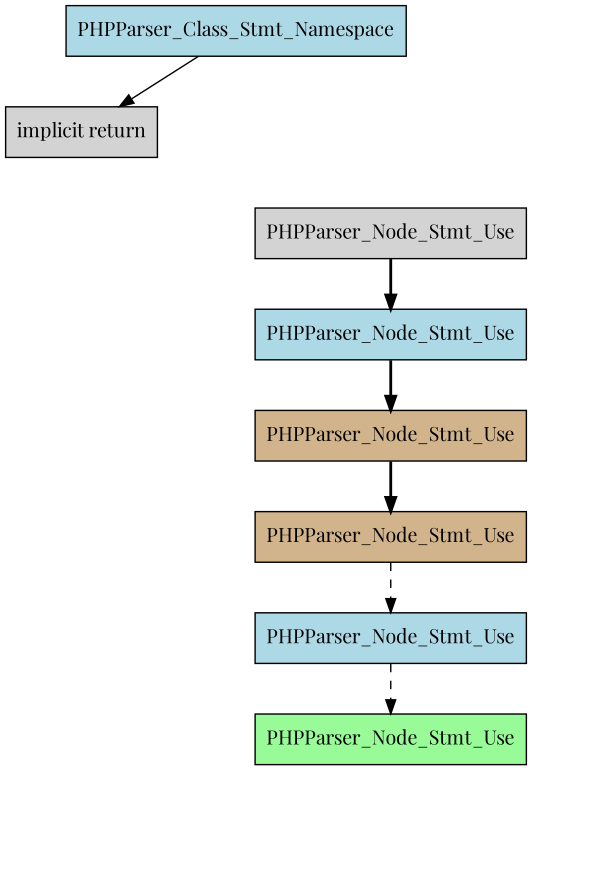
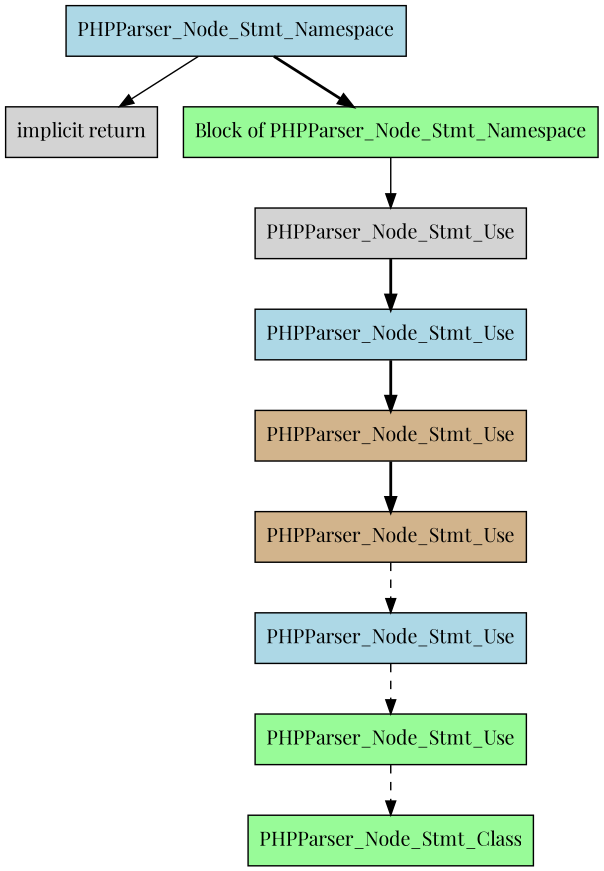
node "PHPParser_Class_Stmt_Namespace": label "PHPParser_Class_Stmt_Namespace" -> "PHPParser_Node_Stmt_Namespace"
node "Block of PHPParser_Node_Stmt_Namespace": added
node "PHPParser_Node_Stmt_Class": added
